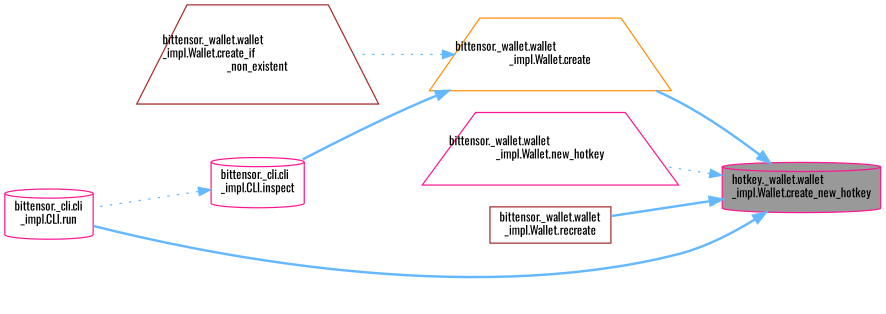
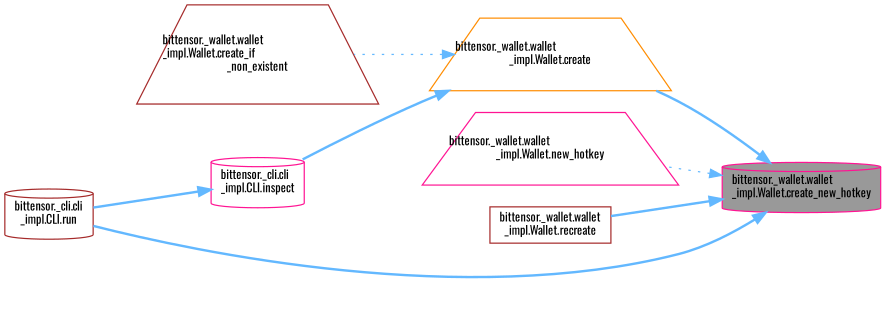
node "hotkey._wallet.wallet _impl.Wallet.create_new_hotkey": label "hotkey._wallet.wallet _impl.Wallet.create_new_hotkey" -> "bittensor._wallet.wallet _impl.Wallet.create_new_hotkey"
edge "bittensor._cli.cli _impl.CLI.run" -> "bittensor._cli.cli _impl.CLI.inspect": style dotted -> bold
node "bittensor._cli.cli _impl.CLI.run": color deeppink -> brown
